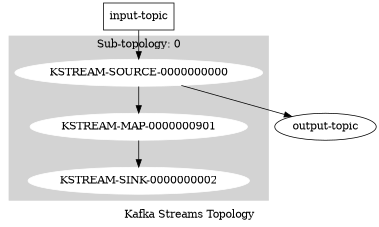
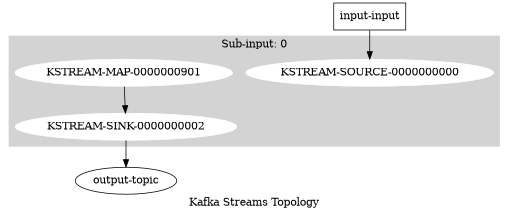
node "input-topic": label "input-topic" -> "input-input"
cluster "Sub-topology: 0": label "Sub-topology: 0" -> "Sub-input: 0"
edge "KSTREAM-SOURCE-0000000000" -> "KSTREAM-MAP-0000000901": removed
edge "KSTREAM-SOURCE-0000000000" -> "output-topic": now "KSTREAM-SINK-0000000002" -> "output-topic"
